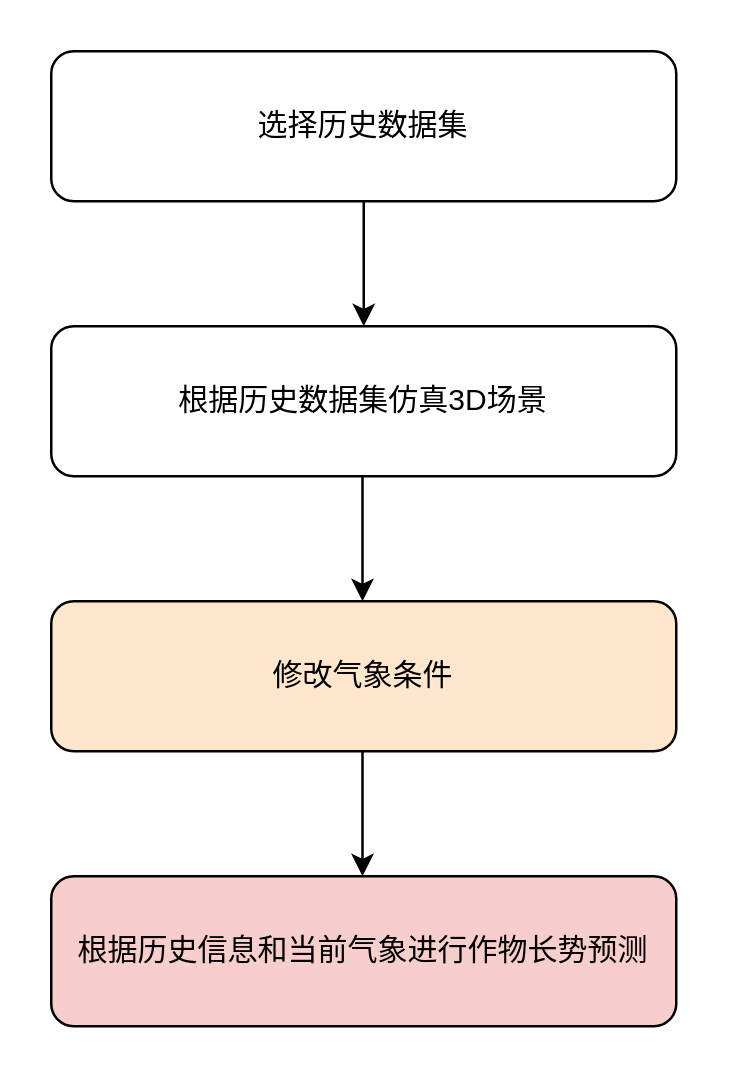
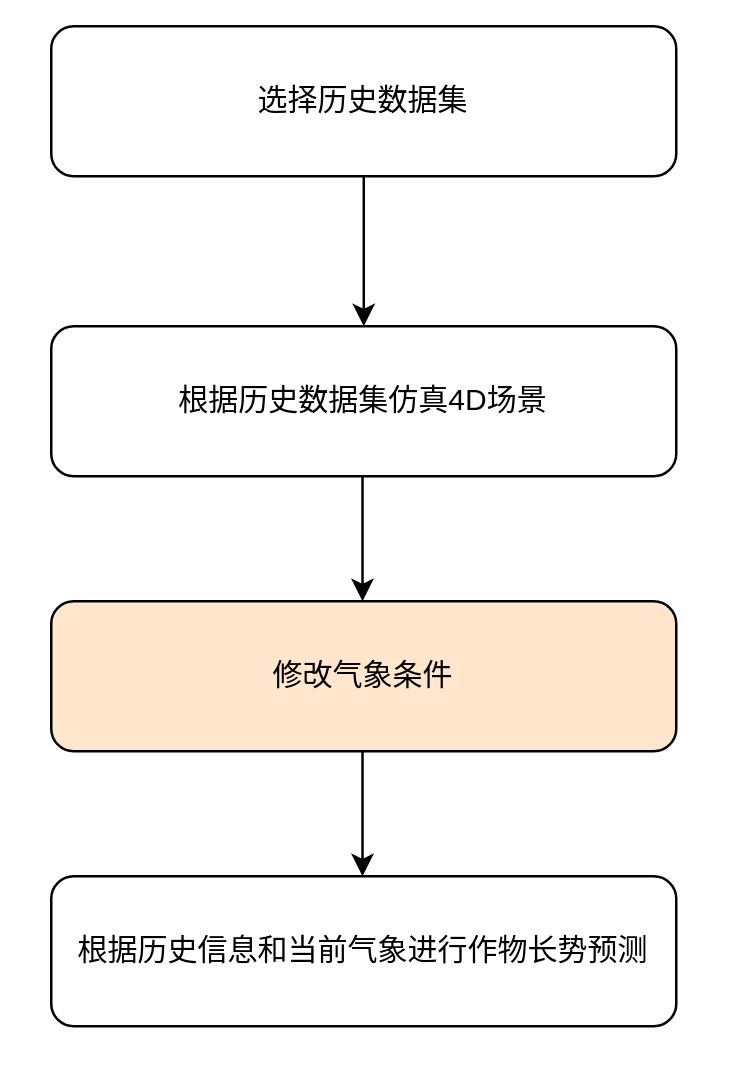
node "选择历史数据集": moved (364, 126) -> (364, 101)
node "根据历史数据集仿真3D场景": label "根据历史数据集仿真3D场景" -> "根据历史数据集仿真4D场景"
node "根据历史信息和当前气象进行作物长势预测": fillcolor #f8cecc -> #ffffff
